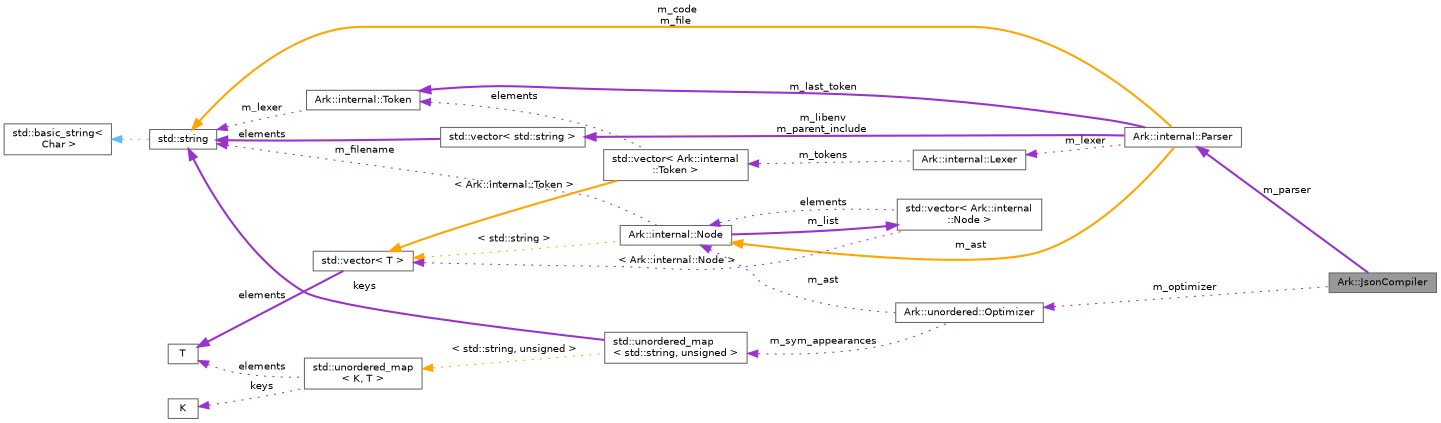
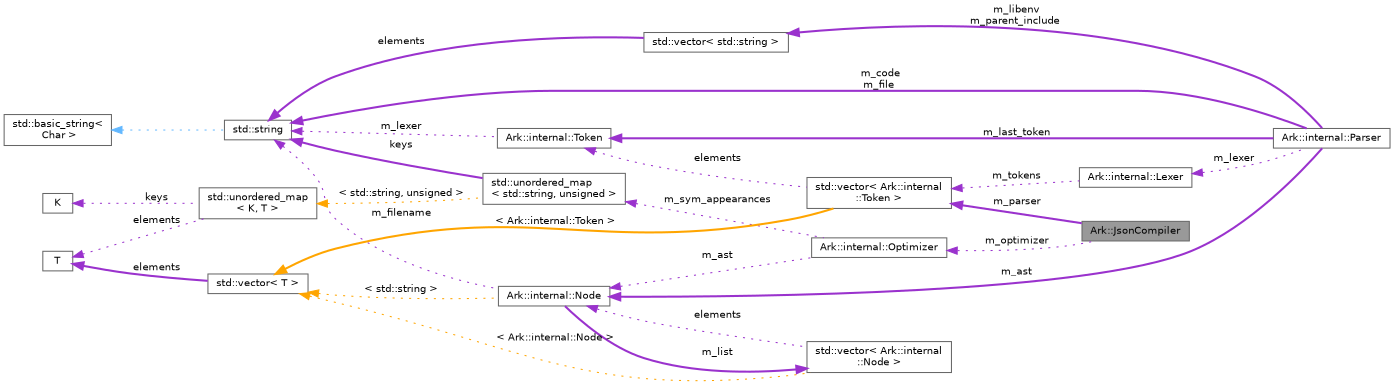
edge "Ark::internal::Parser" -> "std::string": color orange -> darkorchid3
edge "Ark::JsonCompiler" -> "Ark::internal::Parser": now "Ark::JsonCompiler" -> "std::vector< Ark::internal ::Token >"
edge "Ark::internal::Parser" -> "Ark::internal::Node": color orange -> darkorchid3
edge "std::vector< Ark::internal ::Node >" -> "std::vector< T >": color darkorchid3 -> orange
node "Ark::unordered::Optimizer": label "Ark::unordered::Optimizer" -> "Ark::internal::Optimizer"
